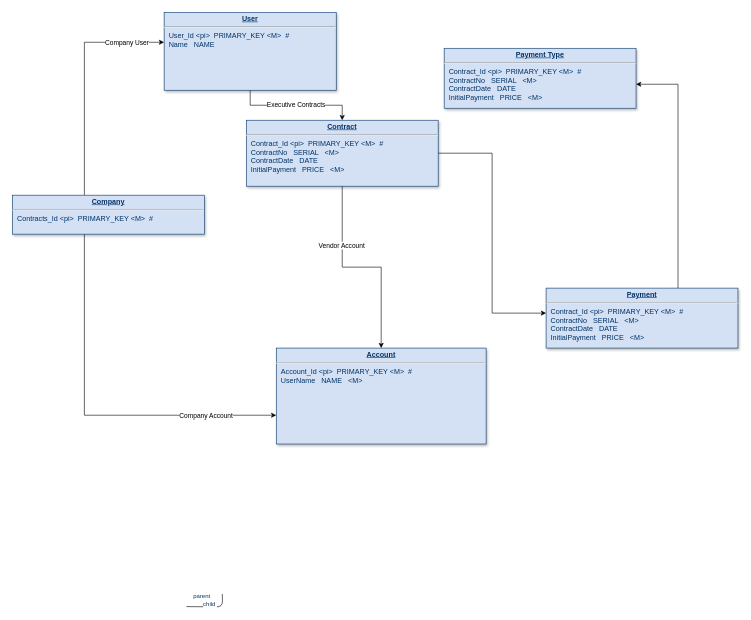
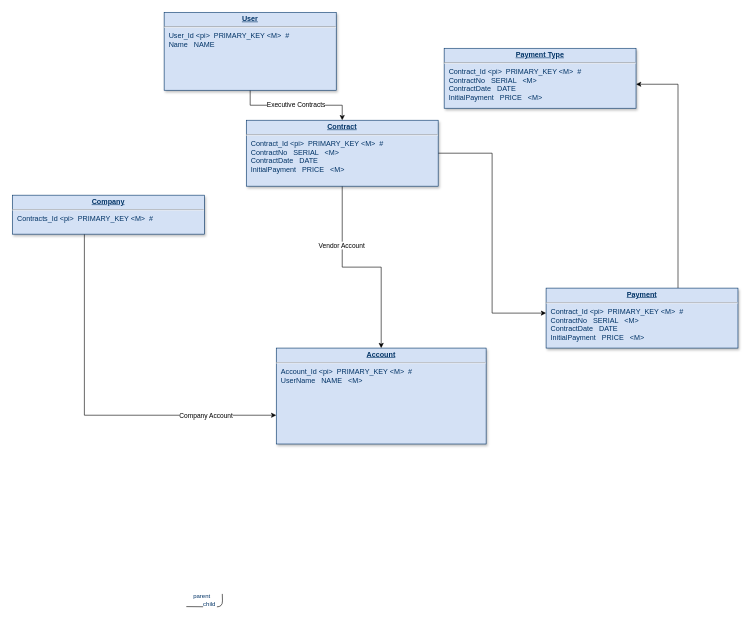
edge "Company Contracts_Id <pi> PRIMARY_KEY <M> #" -> "User User_Id <pi> PRIMARY_KEY <M> # Name NAME": removed, label "Company User"
